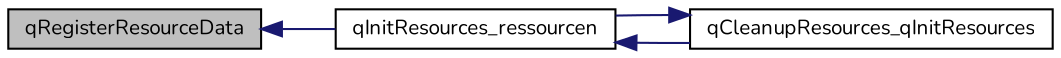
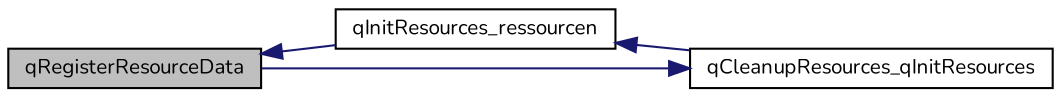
edge "qInitResources_ressourcen" -> "qCleanupResources_qInitResources": now "qRegisterResourceData" -> "qCleanupResources_qInitResources"
